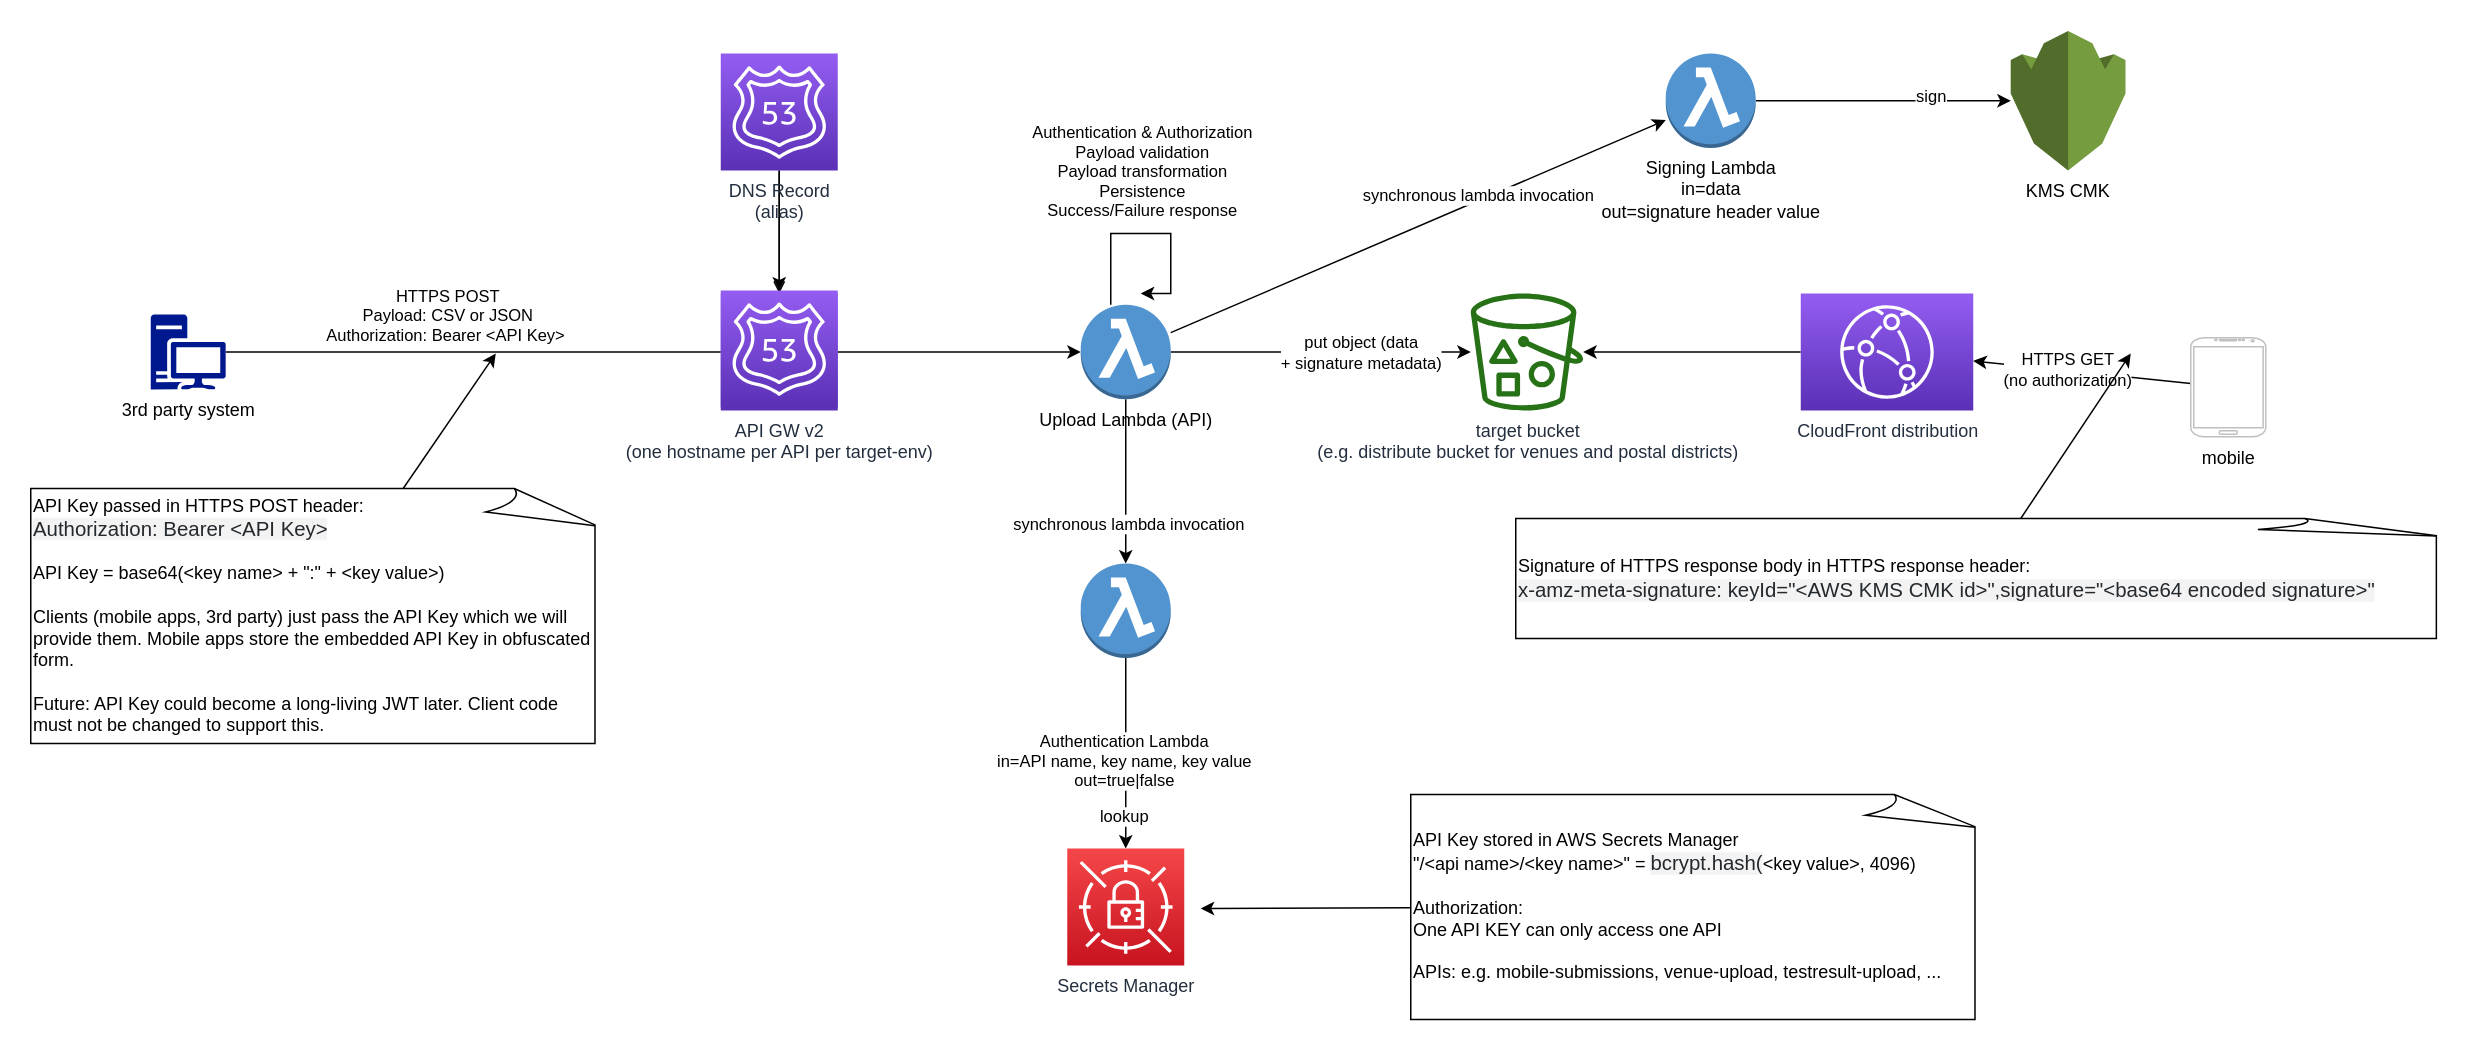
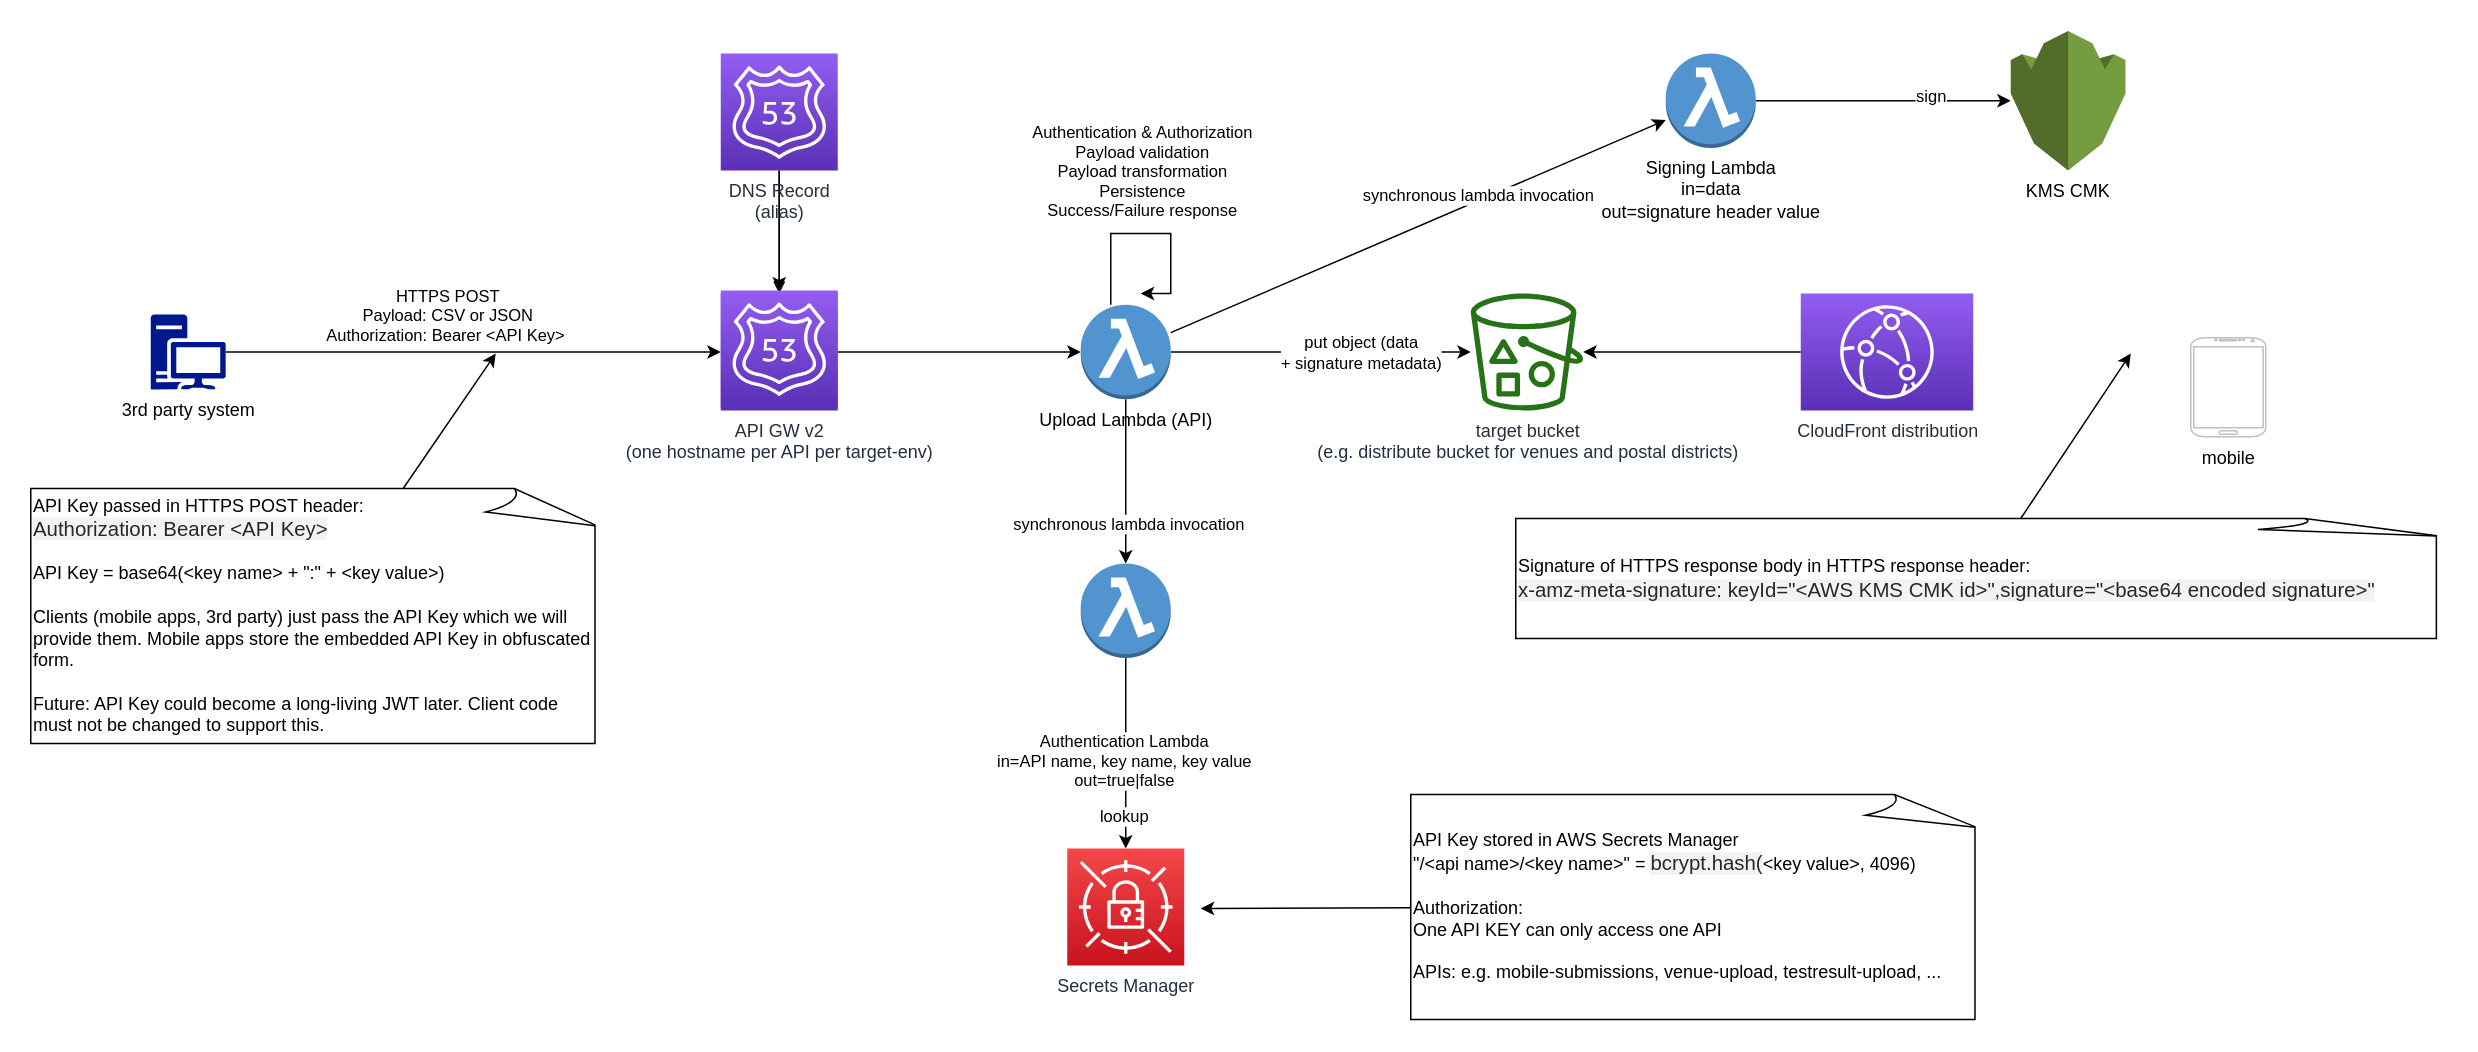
edge "3rd party system" -- "API GW v2 (one hostname per API per target-env)": arrowhead none -> classic
edge "mobile" -> "CloudFront distribution": removed, label "HTTPS GET (no authorization)"
